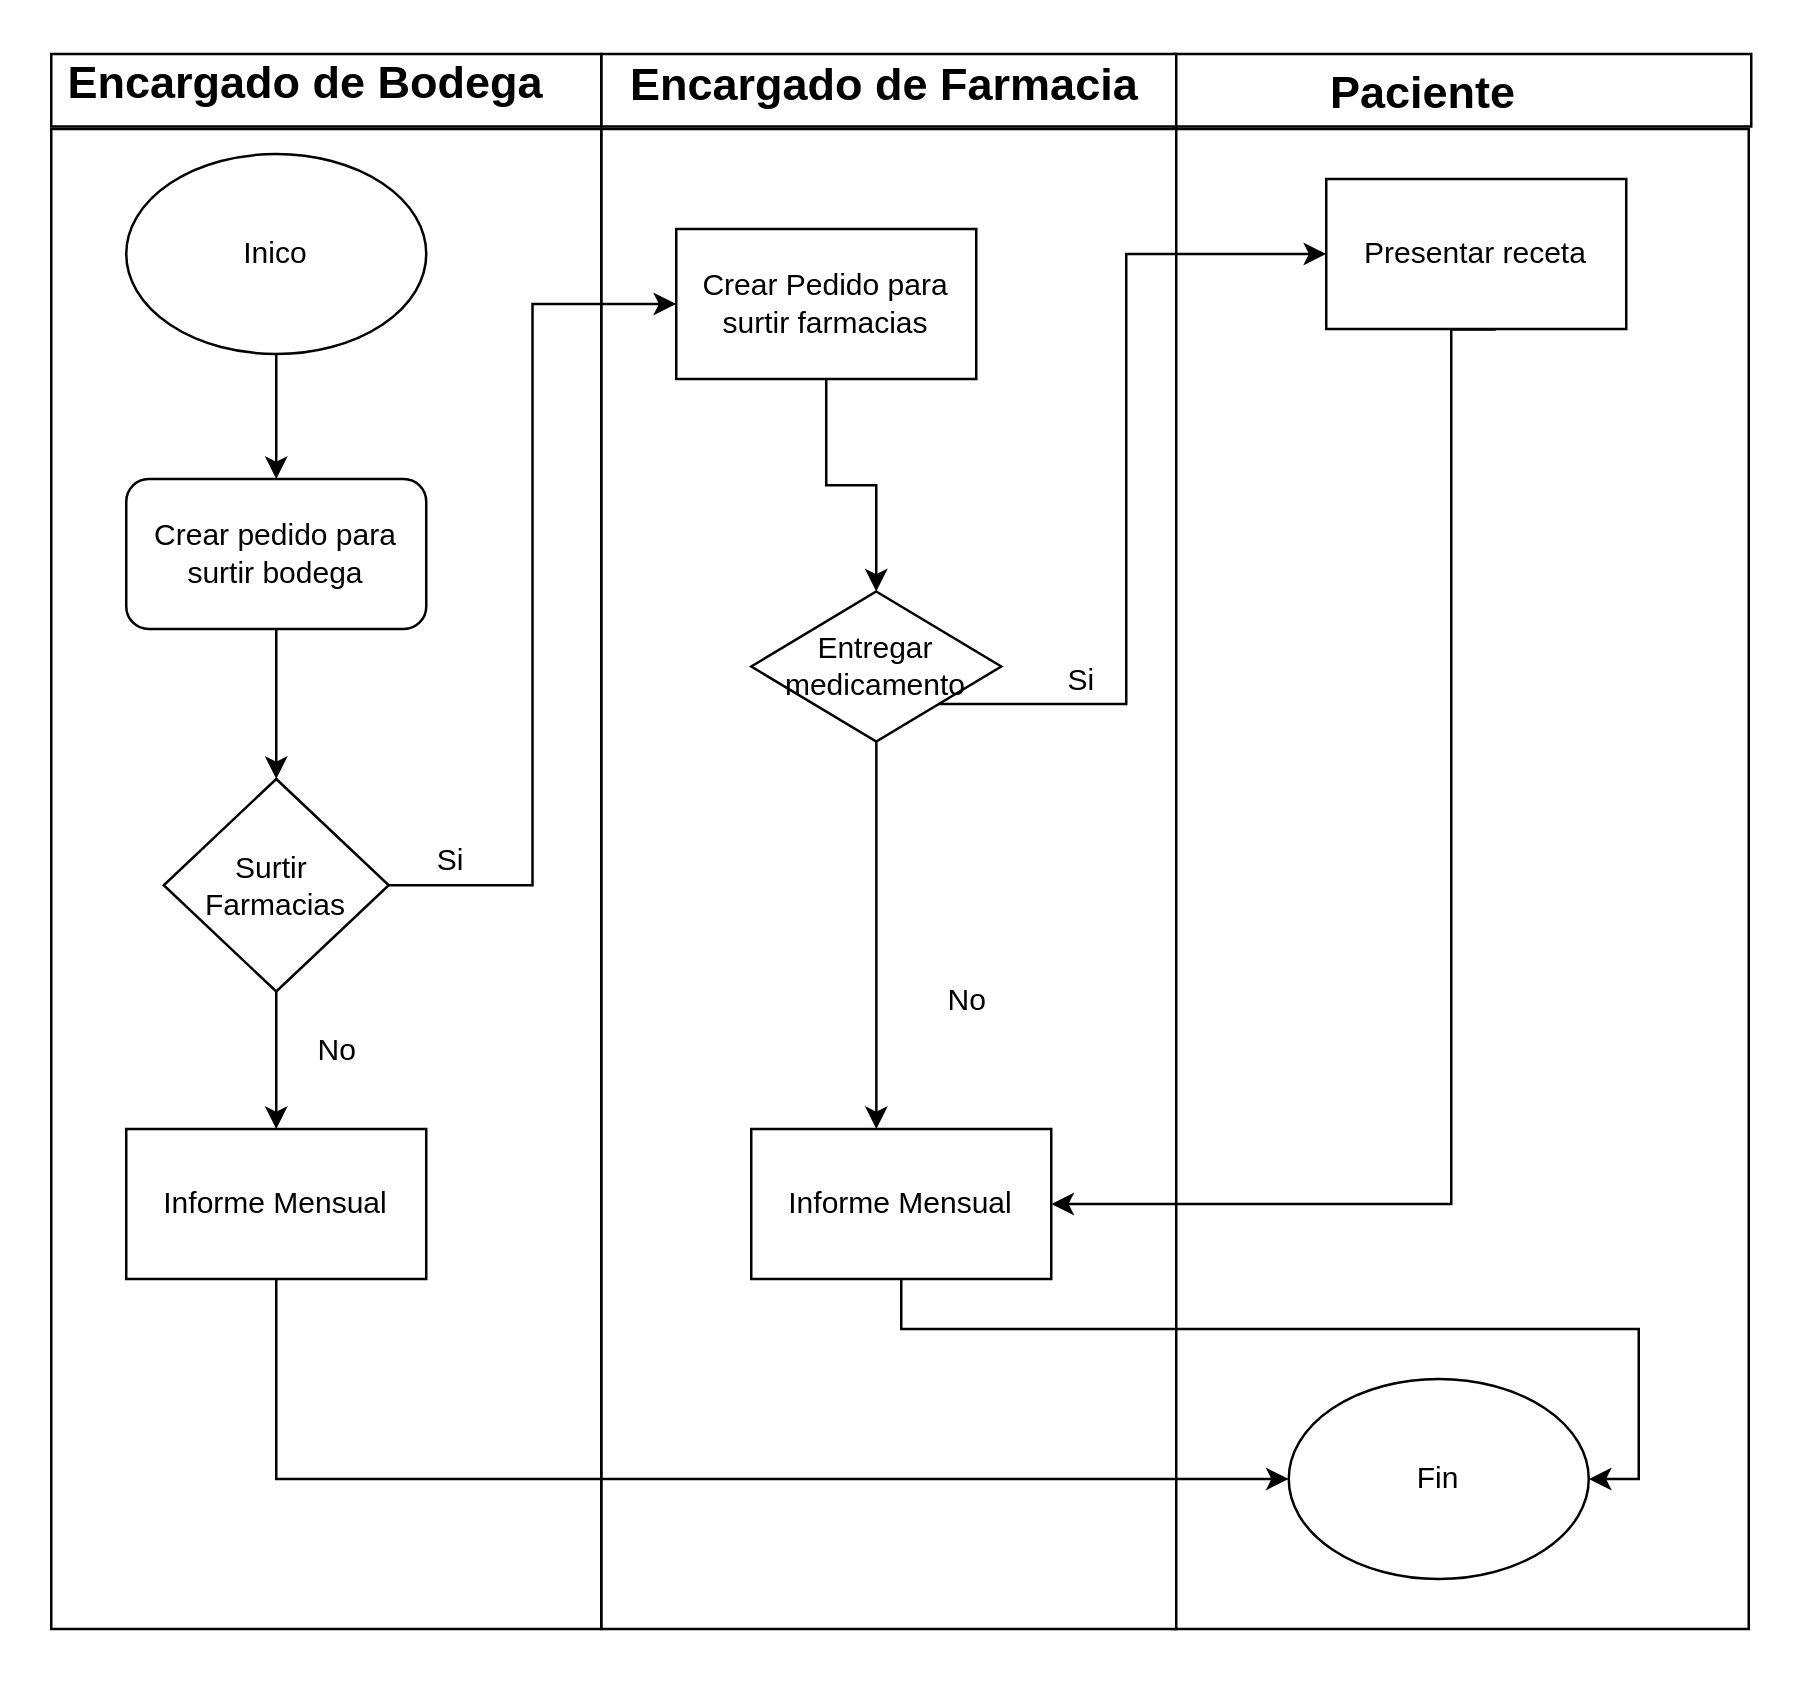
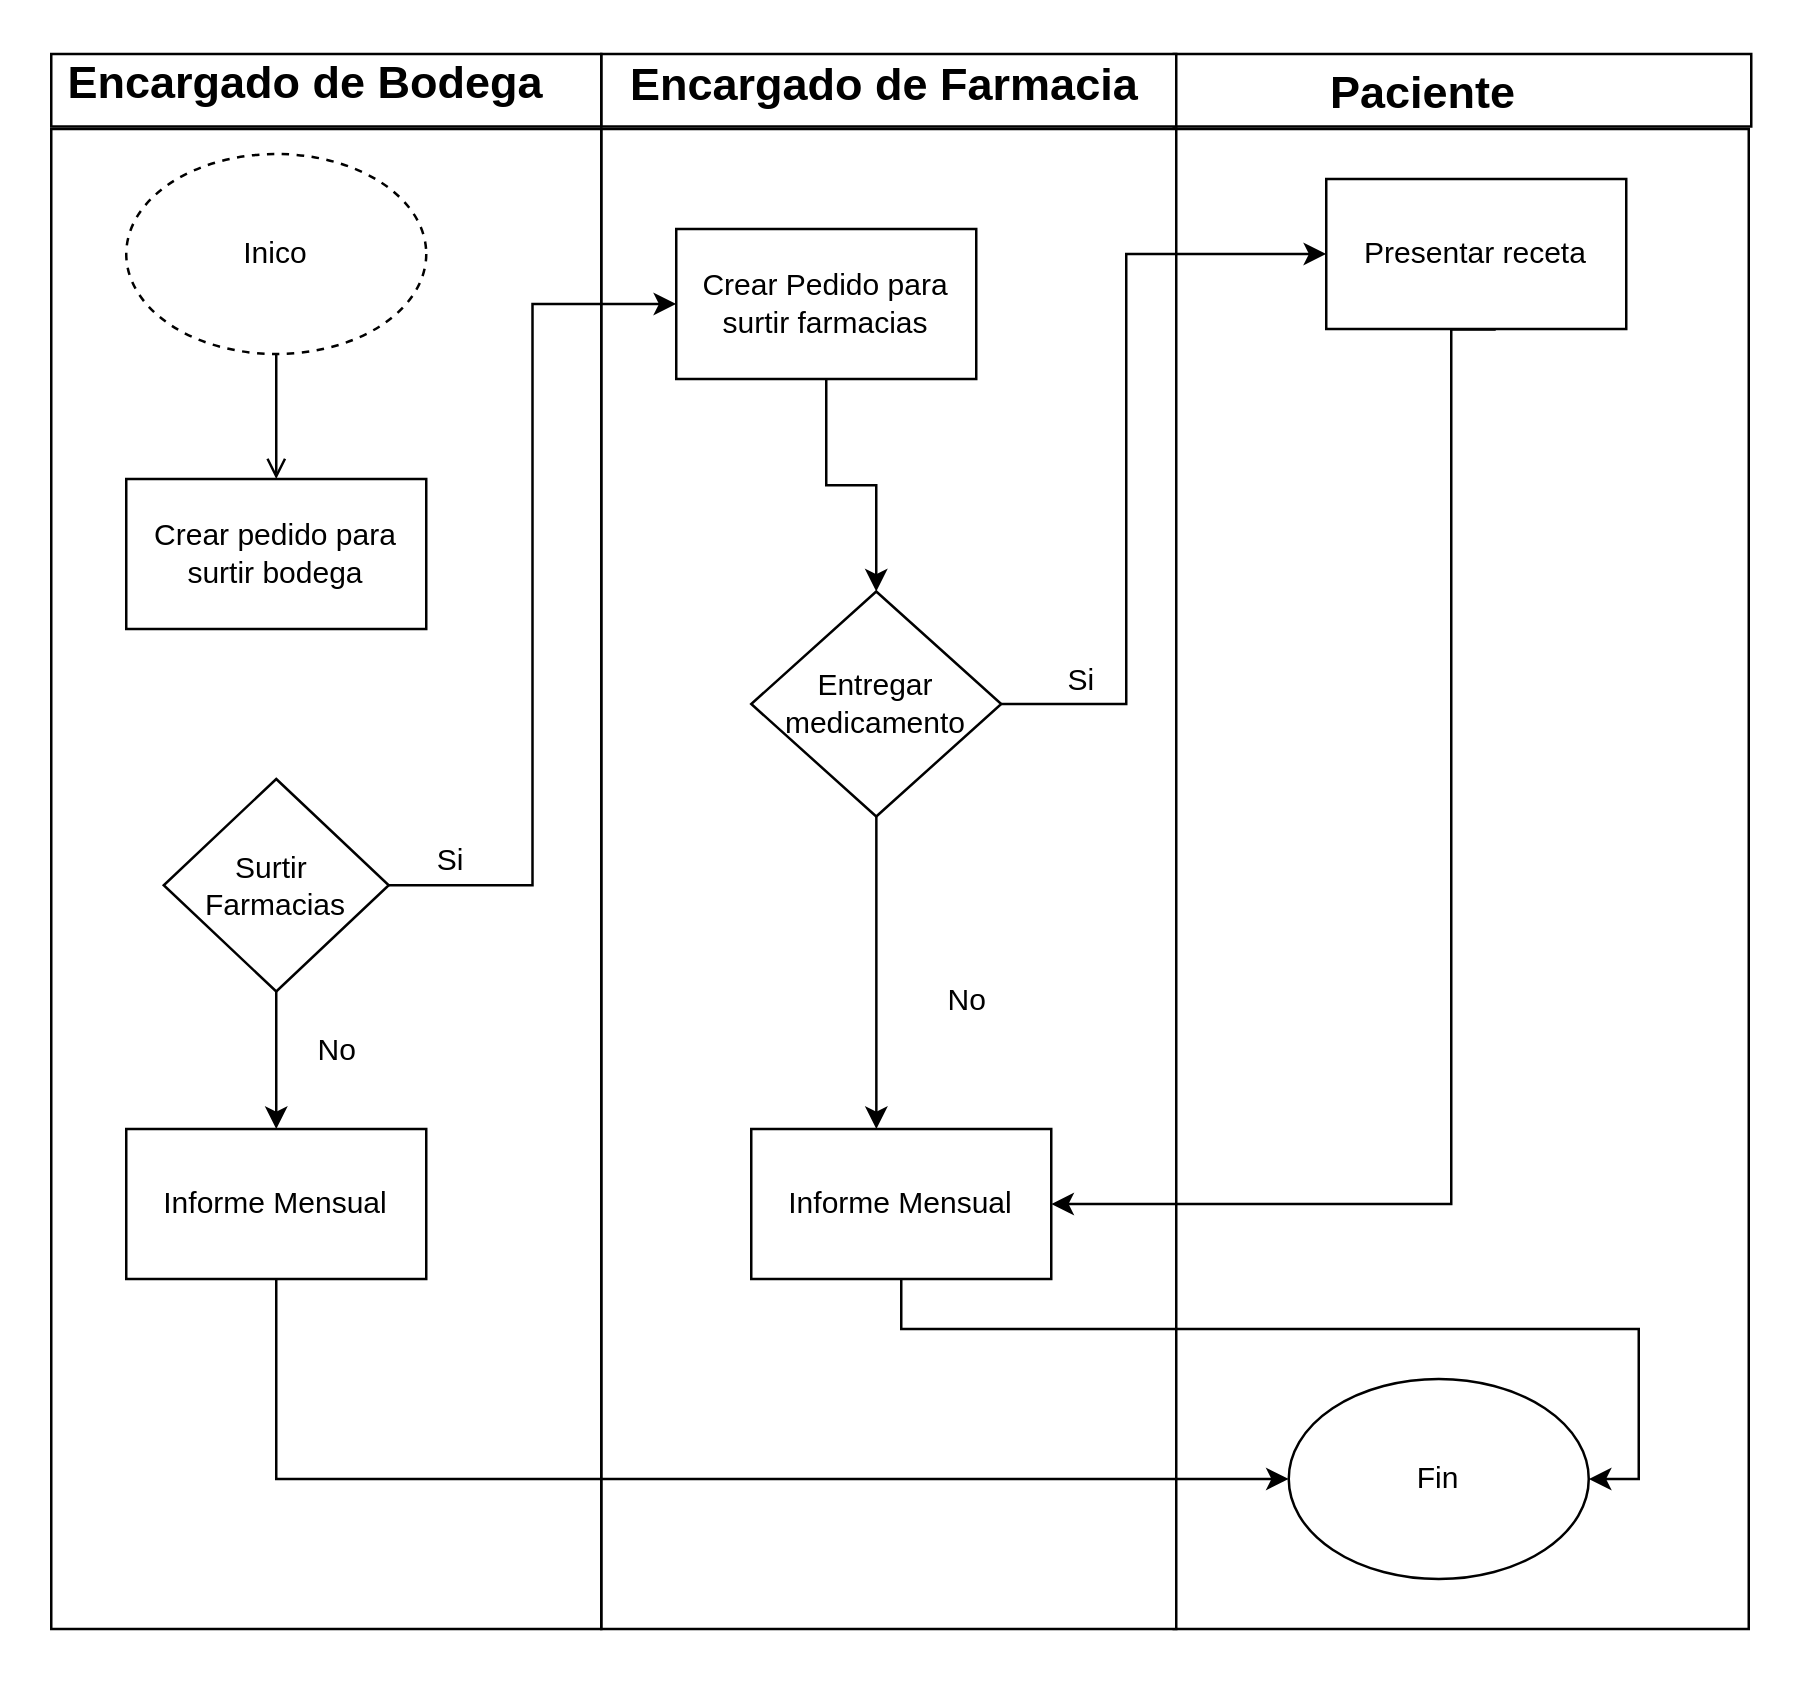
node "Inico": style solid -> dashed
edge "Inico" -> "Crear pedido para surtir bodega": arrowhead classic -> open
node "Crear pedido para surtir bodega": shape rounded rectangle -> rectangle
node "Entregar medicamento": size 250x150 -> 250x225
edge "Crear pedido para surtir bodega" -> "Surtir Farmacias": removed
